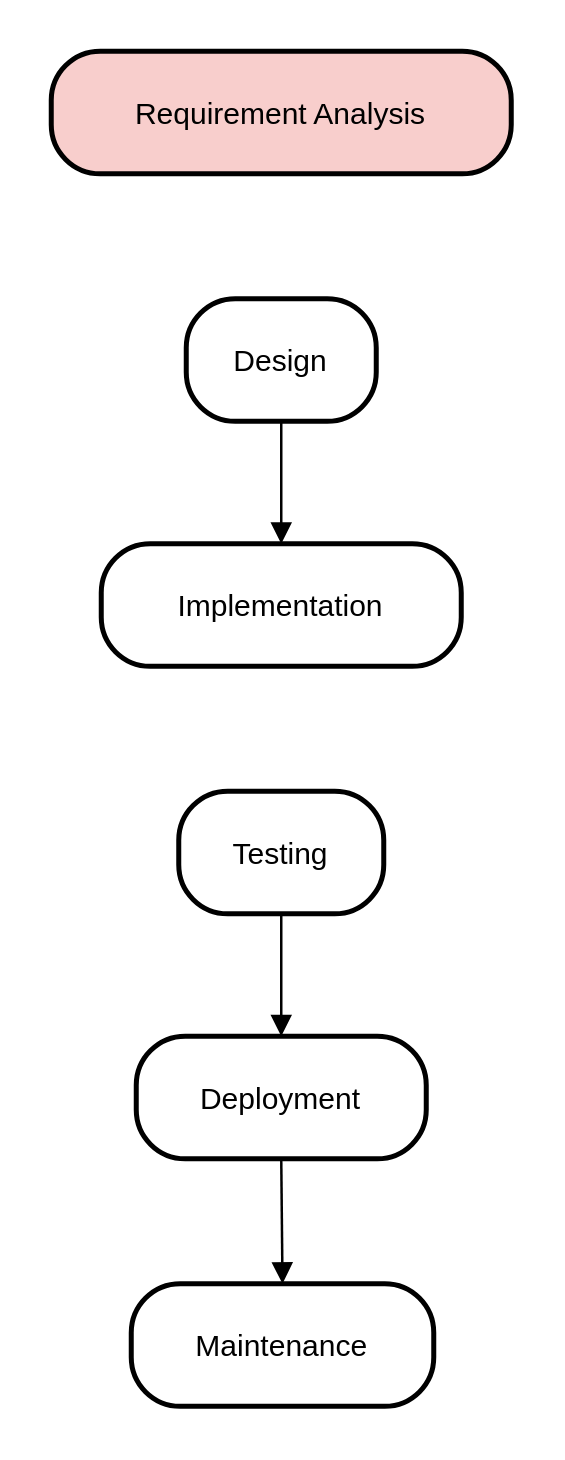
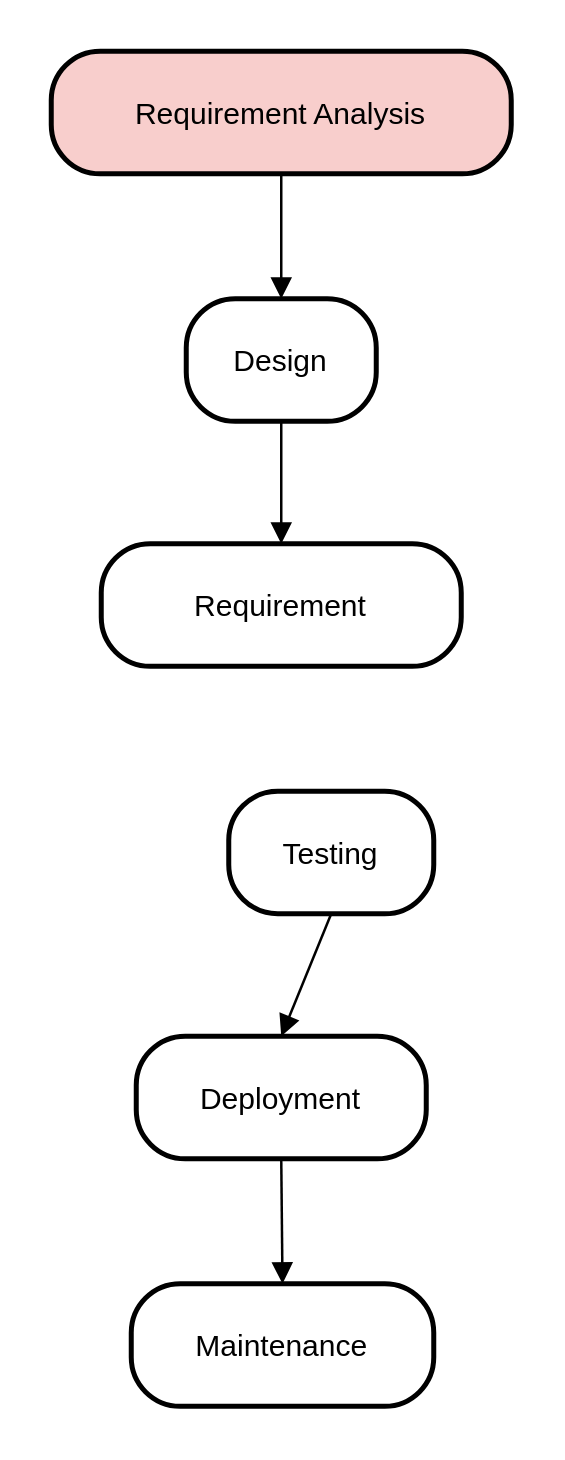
edge "Requirement Analysis" -> "Design": added
node "Implementation": label "Implementation" -> "Requirement"
node "Testing": moved (281, 853) -> (331, 853)
